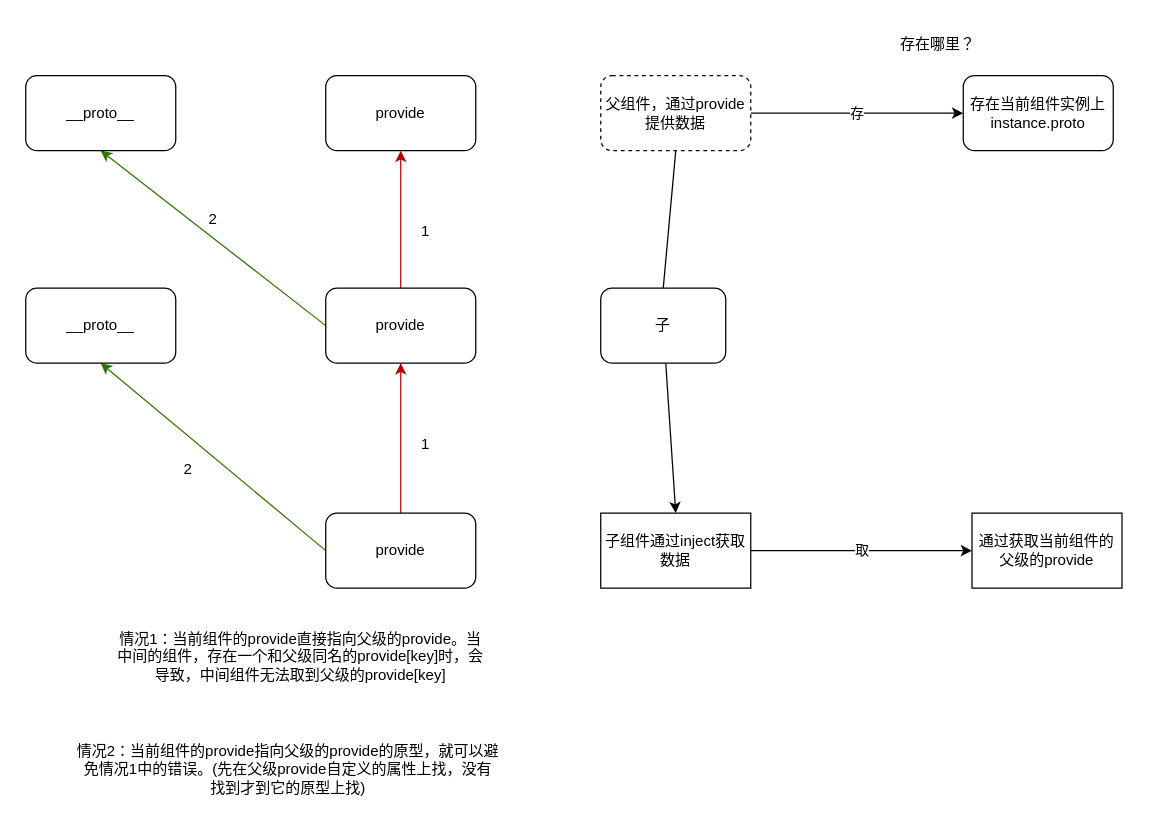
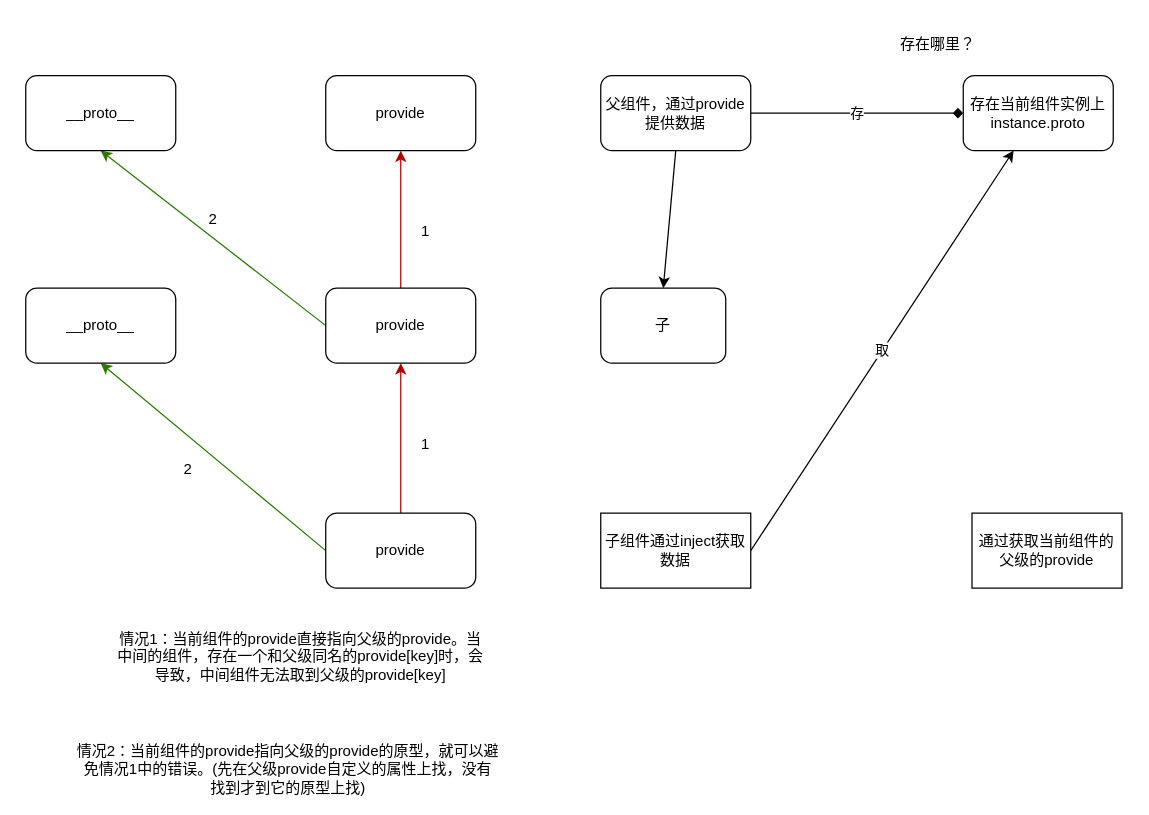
node "父组件，通过provide提供数据": style dashed -> solid
edge "父组件，通过provide提供数据" -> "存在当前组件实例上 instance.proto": arrowhead classic -> diamond
edge "父组件，通过provide提供数据" -- "子": arrowhead none -> classic
edge "子" -> "子组件通过inject获取数据": removed
edge "子组件通过inject获取数据" -> "通过获取当前组件的父级的provide": now "子组件通过inject获取数据" -> "存在当前组件实例上 instance.proto"
